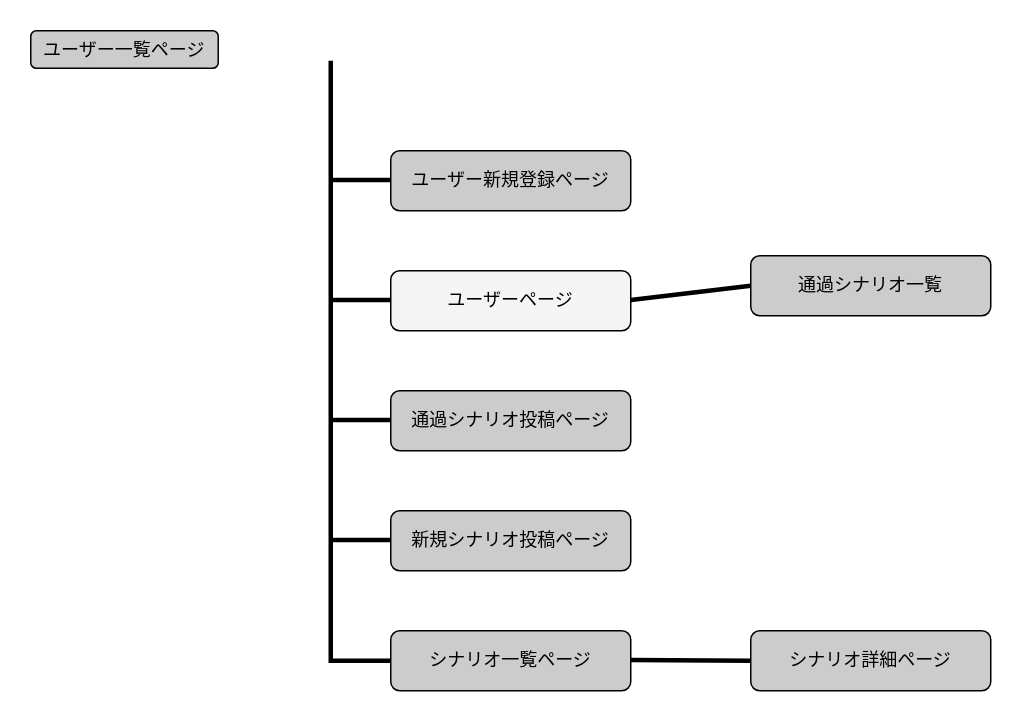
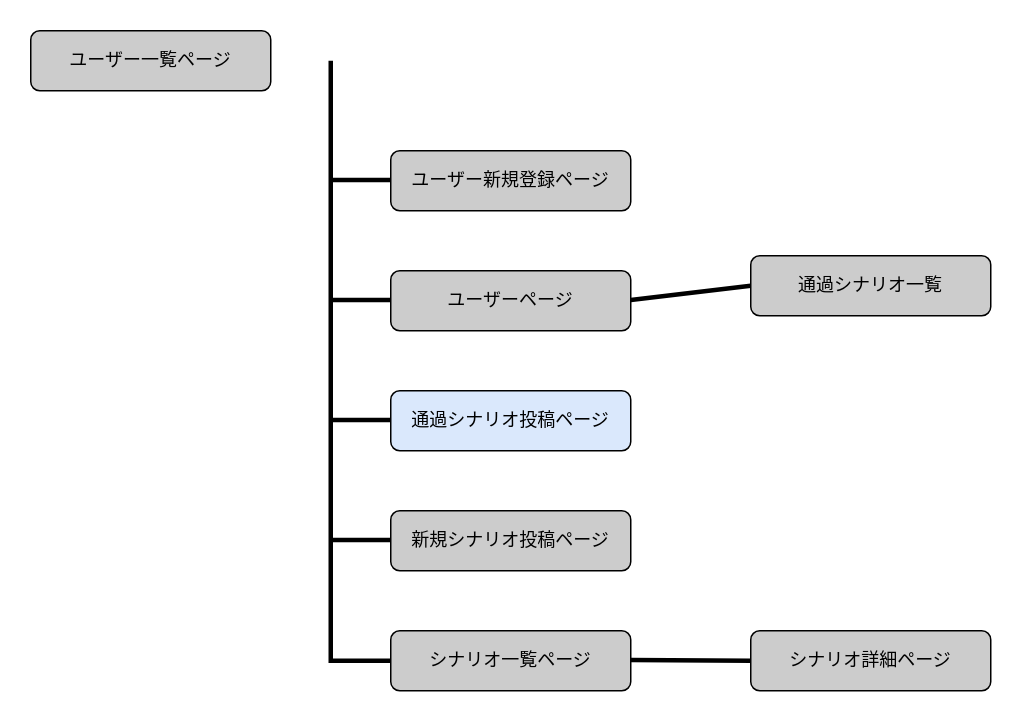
node "ユーザー一覧ページ": size 188x38 -> 240x60
node "ユーザーページ": fillcolor #f5f5f5 -> #cccccc
node "通過シナリオ投稿ページ": fillcolor #cccccc -> #dae8fc
